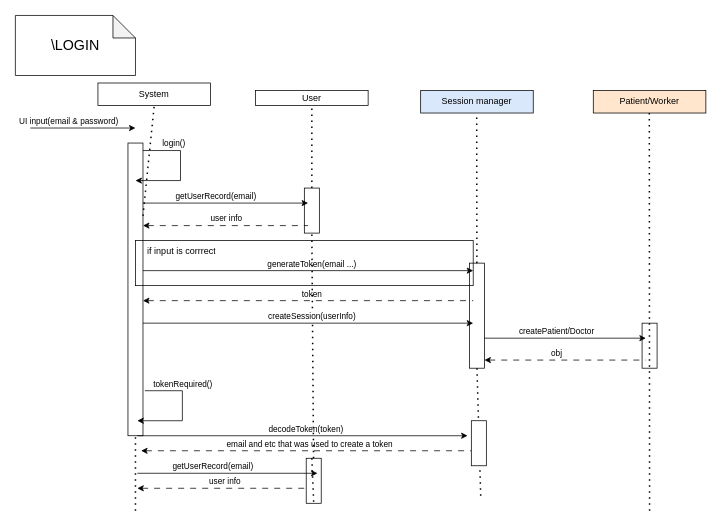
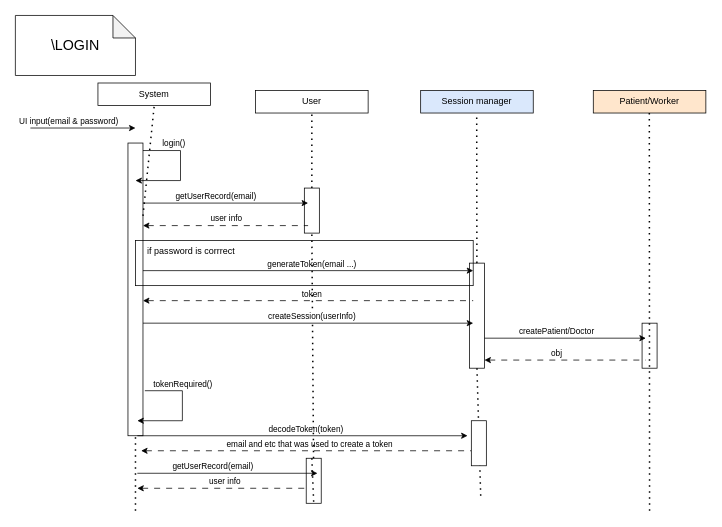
node "User": size 113x15 -> 113x23
node "if input is corrrect": label "if input is corrrect" -> "if password is corrrect"
